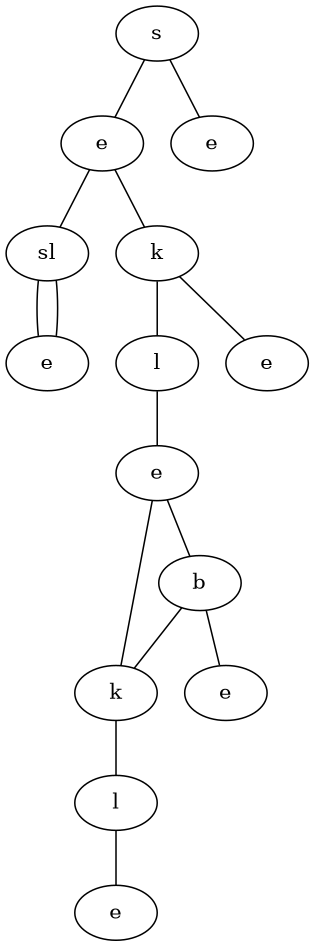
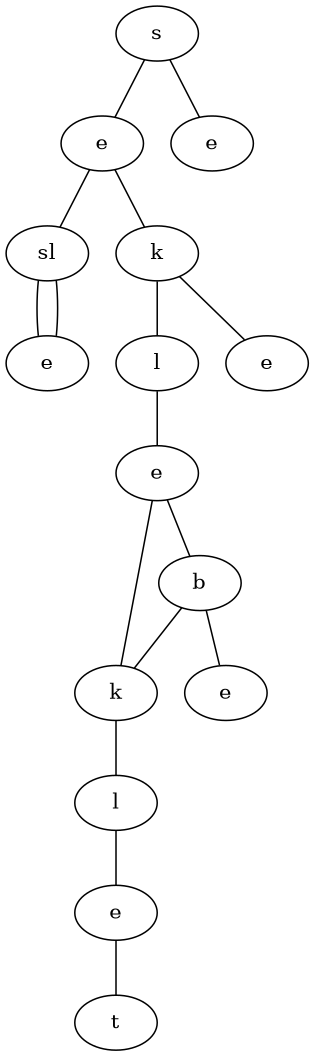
node "t": added
